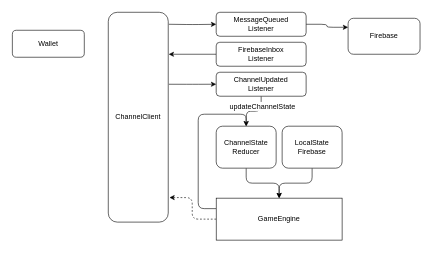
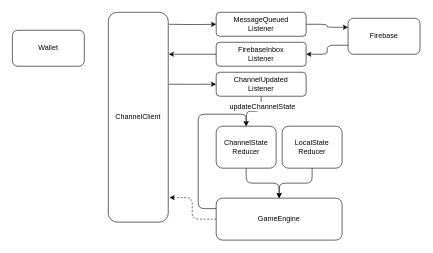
node "Wallet": size 72x27 -> 72x36
edge "Firebase" -> "FirebaseInbox Listener": added
node "LocalState Firebase": label "LocalState Firebase" -> "LocalState Reducer"
node "GameEngine": shape rectangle -> rounded rectangle
